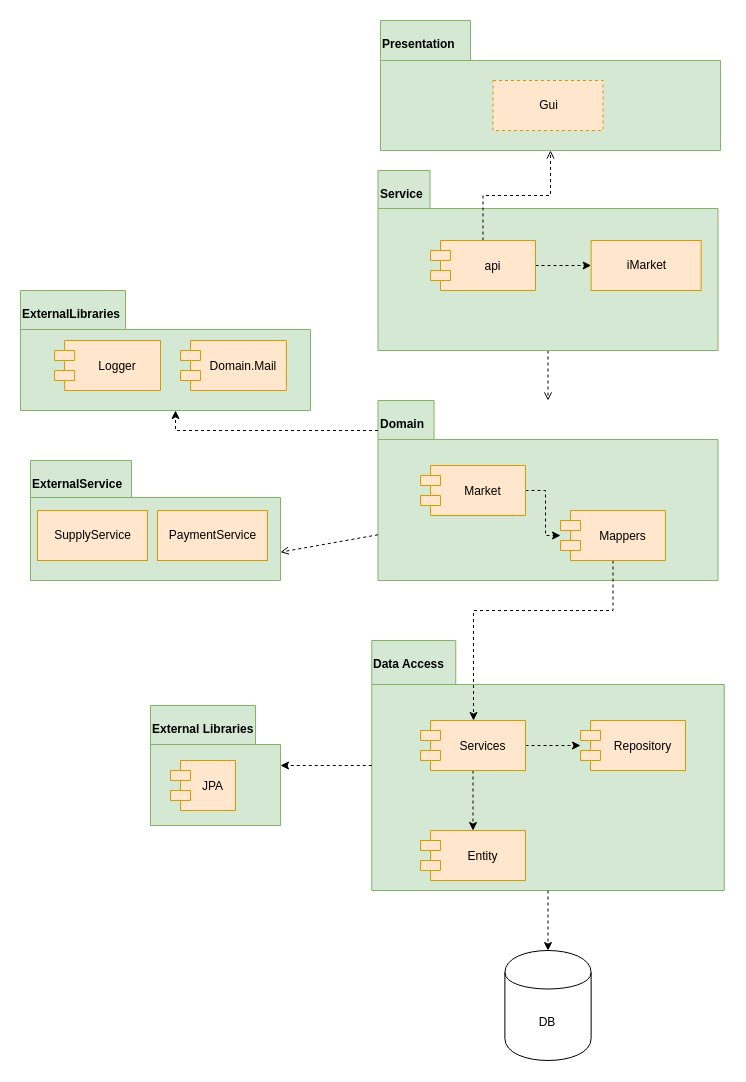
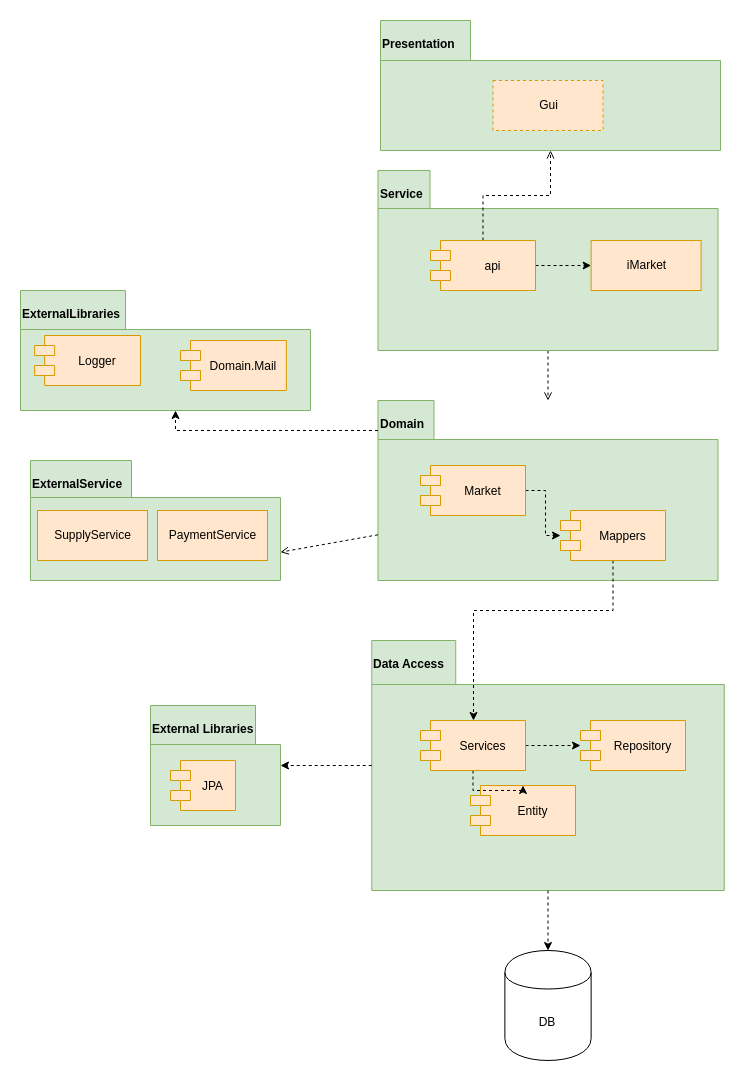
node "Logger": moved (108, 366) -> (88, 361)
node "Entity": moved (473, 856) -> (523, 811)
